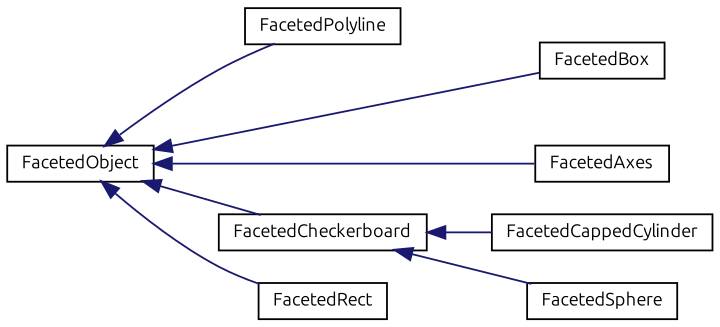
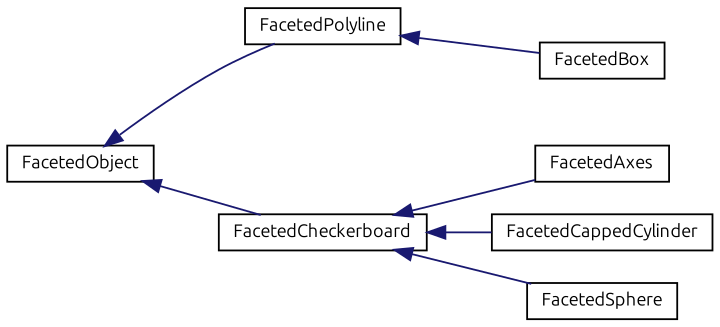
edge "FacetedBox" -> "FacetedObject": now "FacetedBox" -> "FacetedPolyline"
edge "FacetedAxes" -> "FacetedObject": now "FacetedAxes" -> "FacetedCheckerboard"
node "FacetedRect": removed
